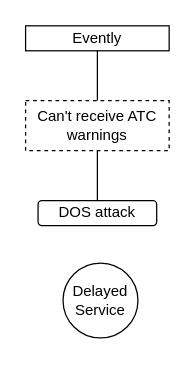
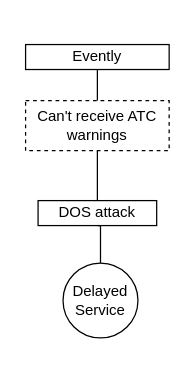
node "Evently": moved (98, 38) -> (98, 57)
node "DOS attack": shape rounded rectangle -> rectangle
edge "DOS attack" -- "Delayed Service": added
